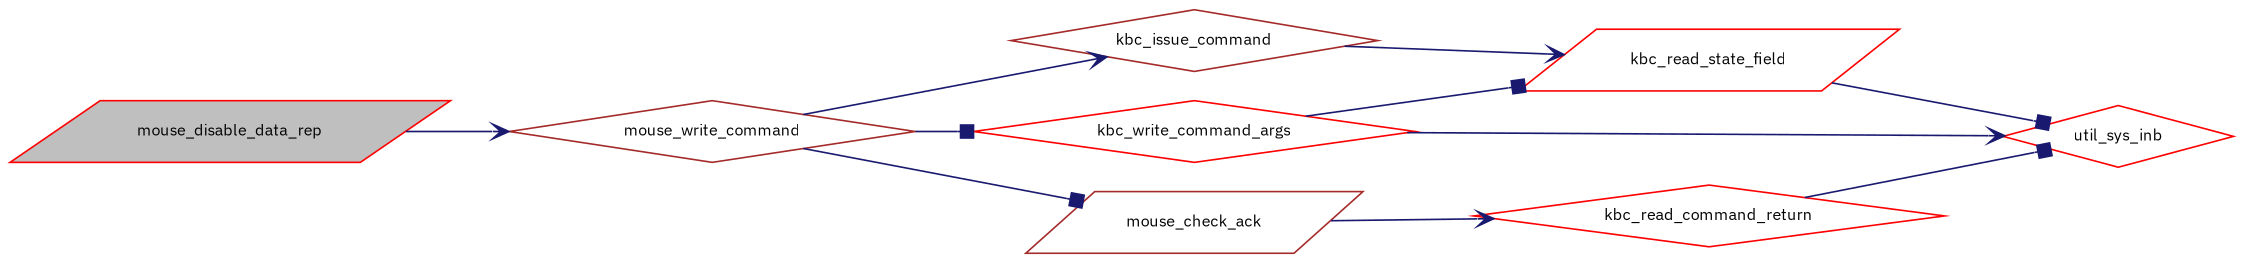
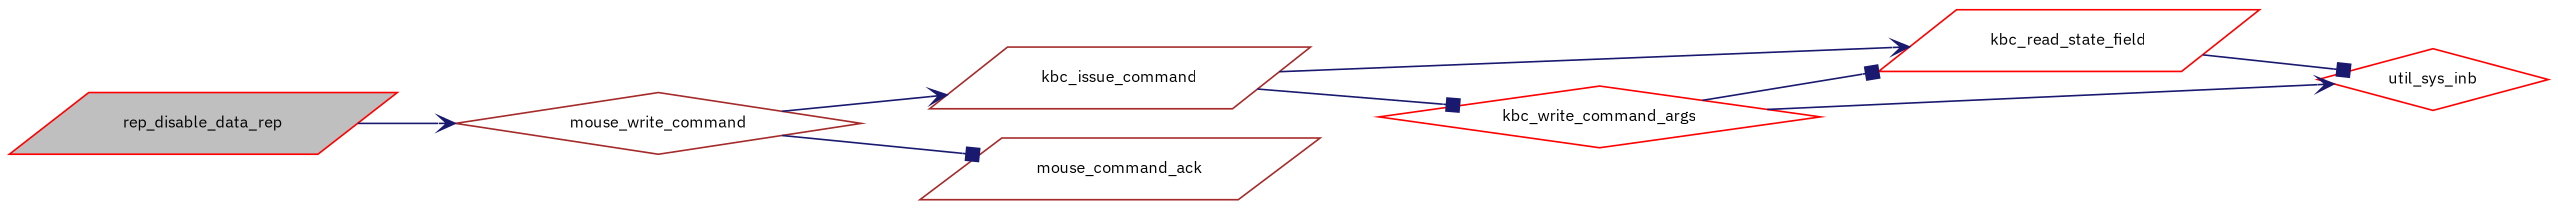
node "kbc_issue_command": shape diamond -> parallelogram
node "mouse_disable_data_rep": label "mouse_disable_data_rep" -> "rep_disable_data_rep"
edge "mouse_write_command" -> "kbc_write_command_args": now "kbc_issue_command" -> "kbc_write_command_args"
node "kbc_read_command_return": removed
node "mouse_check_ack": label "mouse_check_ack" -> "mouse_command_ack"
